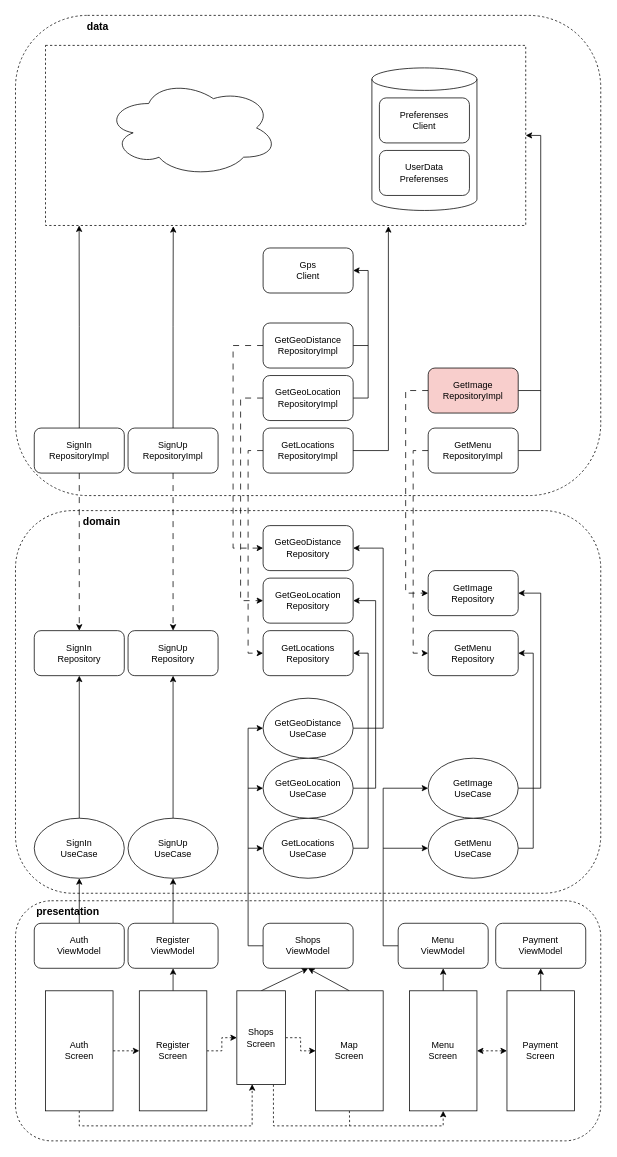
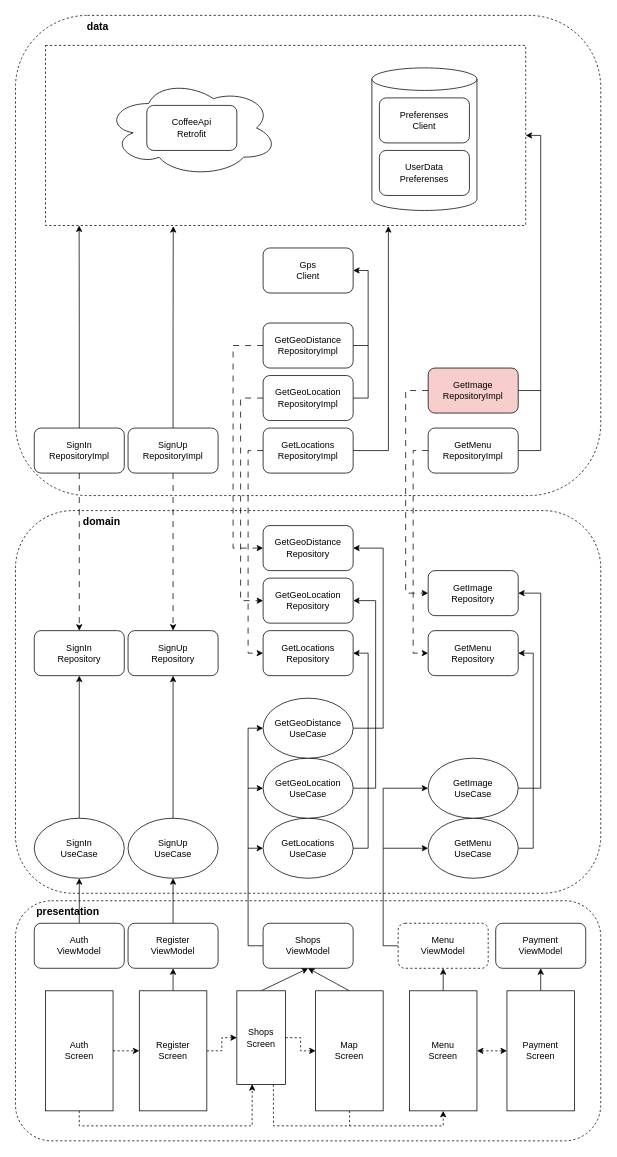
node "CoffeeApi Retrofit": added
node "Menu ViewModel": style solid -> dashed
